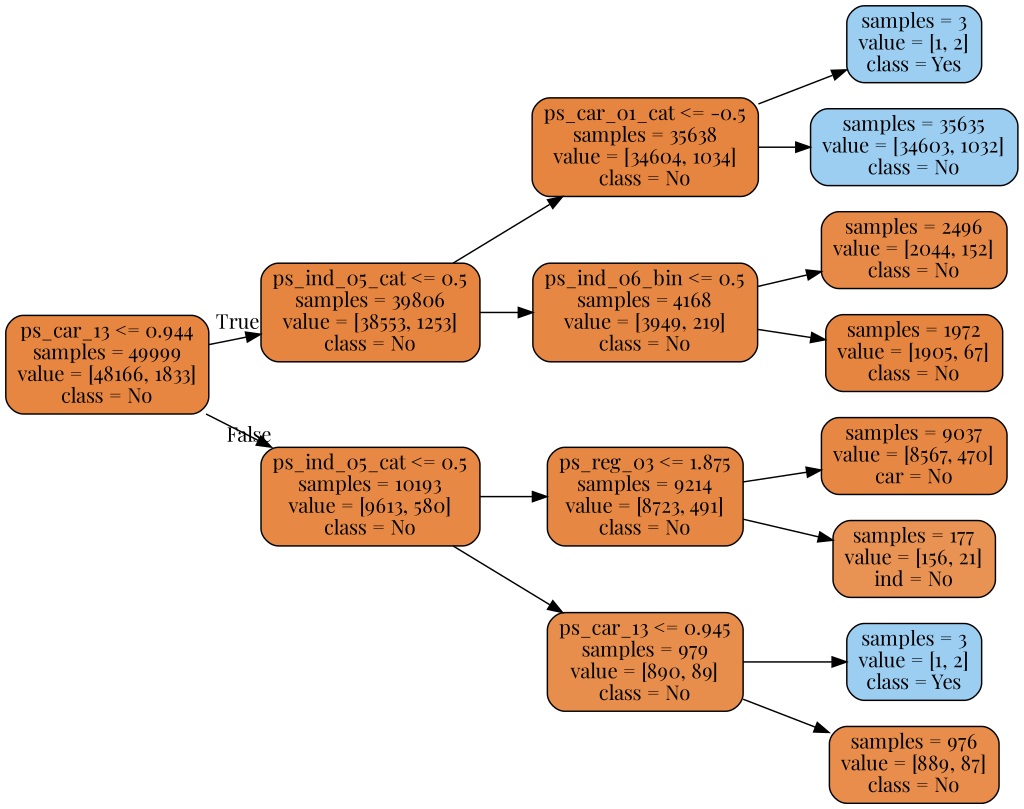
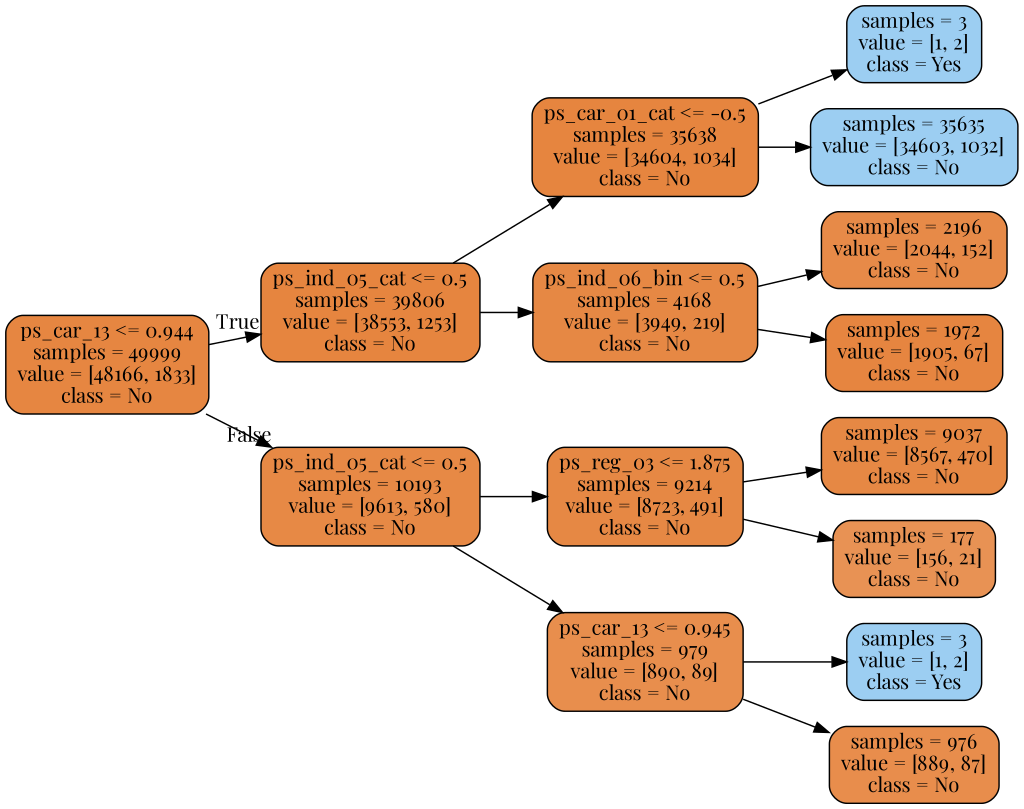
node "samples = 2496 value = [2044, 152] class = No": label "samples = 2496 value = [2044, 152] class = No" -> "samples = 2196 value = [2044, 152] class = No"
node "samples = 9037 value = [8567, 470] car = No": label "samples = 9037 value = [8567, 470] car = No" -> "samples = 9037 value = [8567, 470] class = No"
node "samples = 177 value = [156, 21] ind = No": label "samples = 177 value = [156, 21] ind = No" -> "samples = 177 value = [156, 21] class = No"
